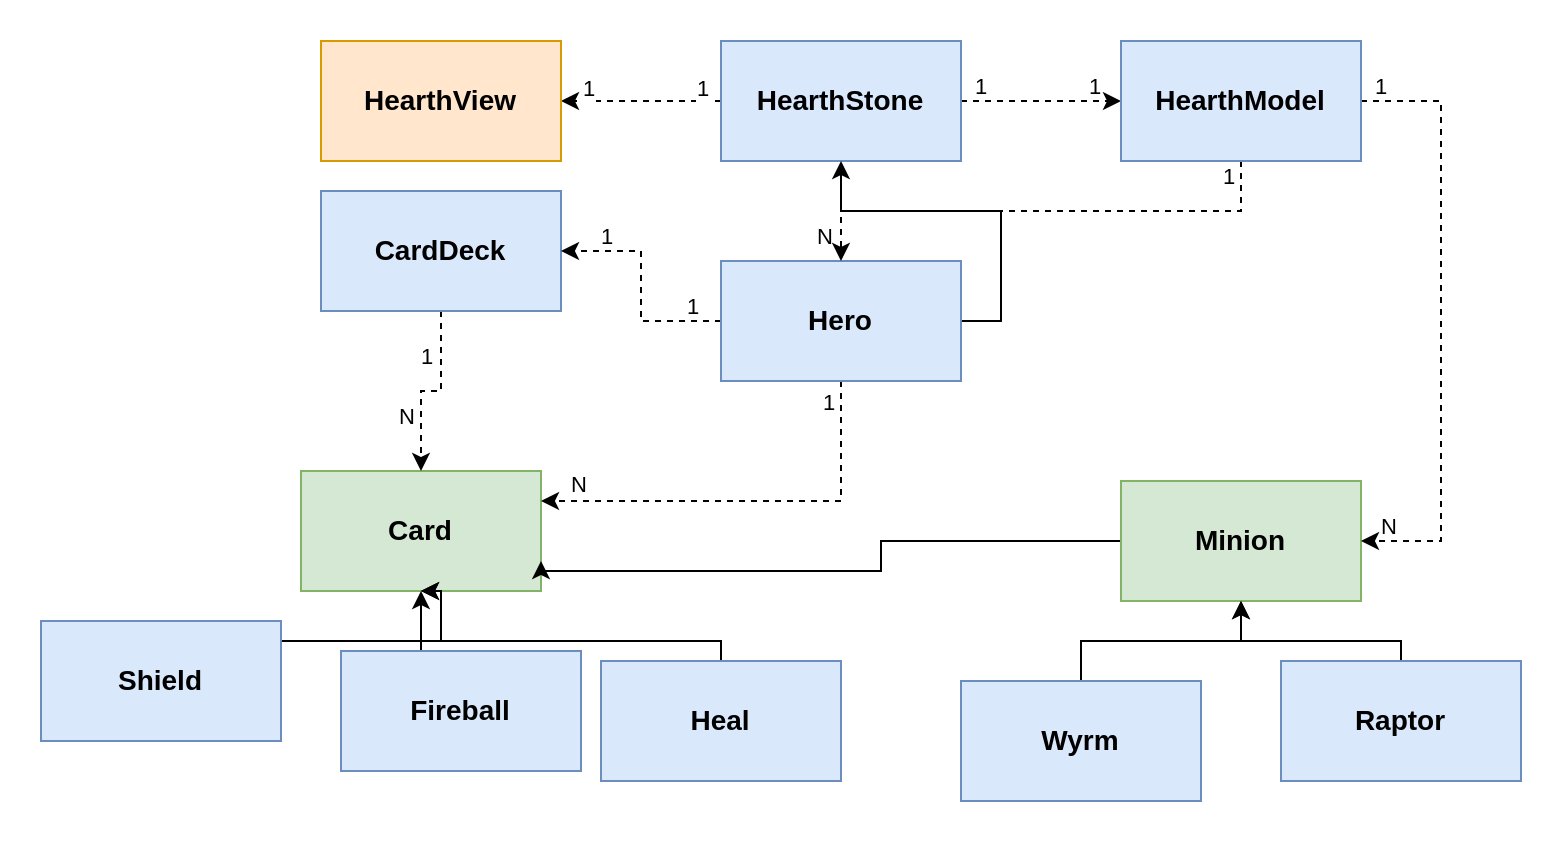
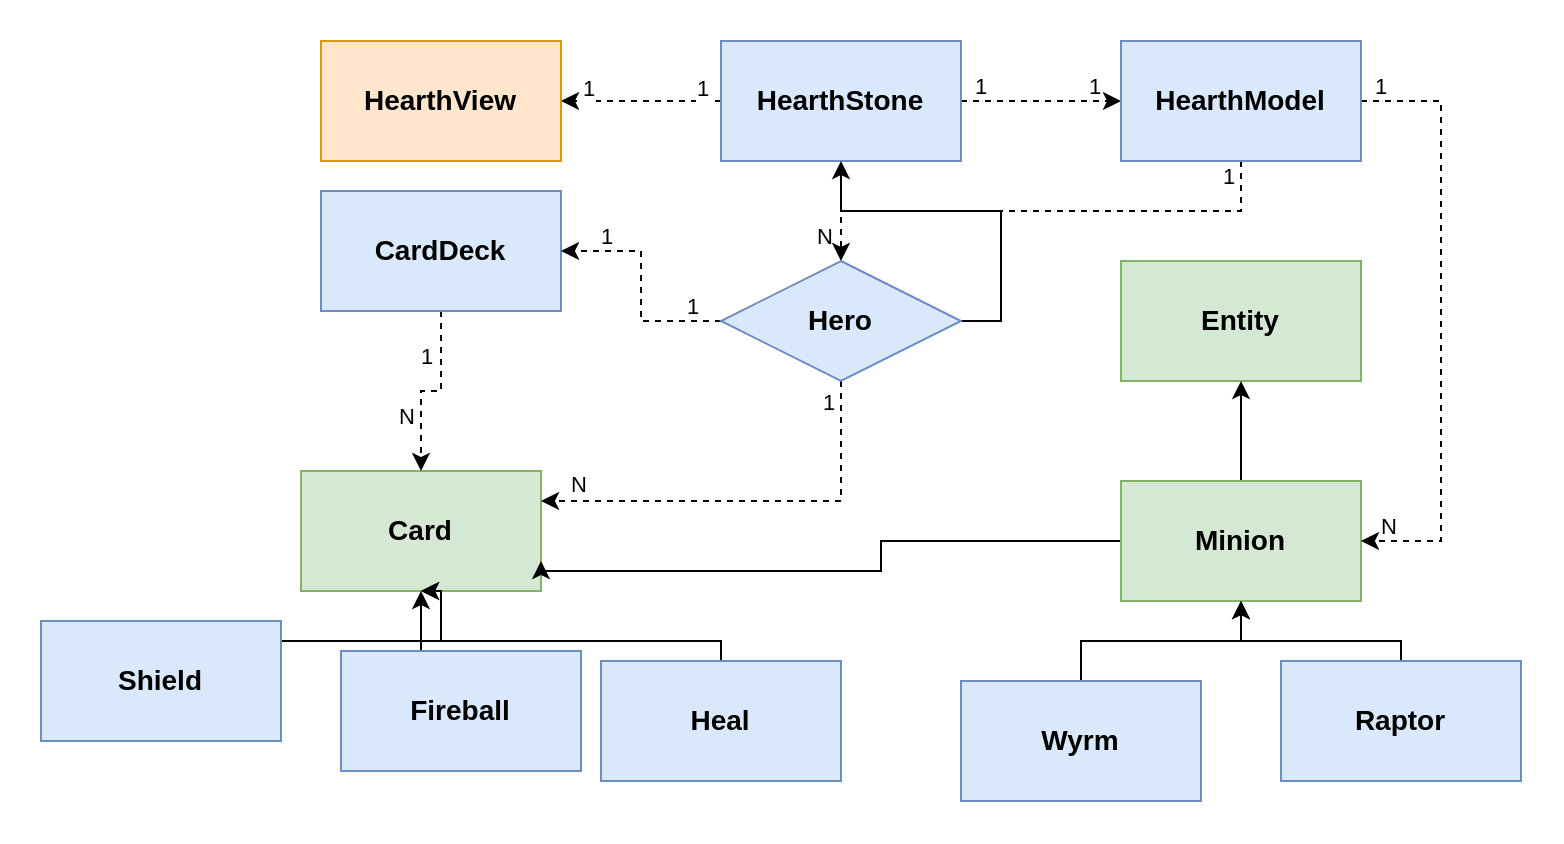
node "Hero": shape rectangle -> diamond
node "Entity": added
edge "Minion" -> "Entity": added
